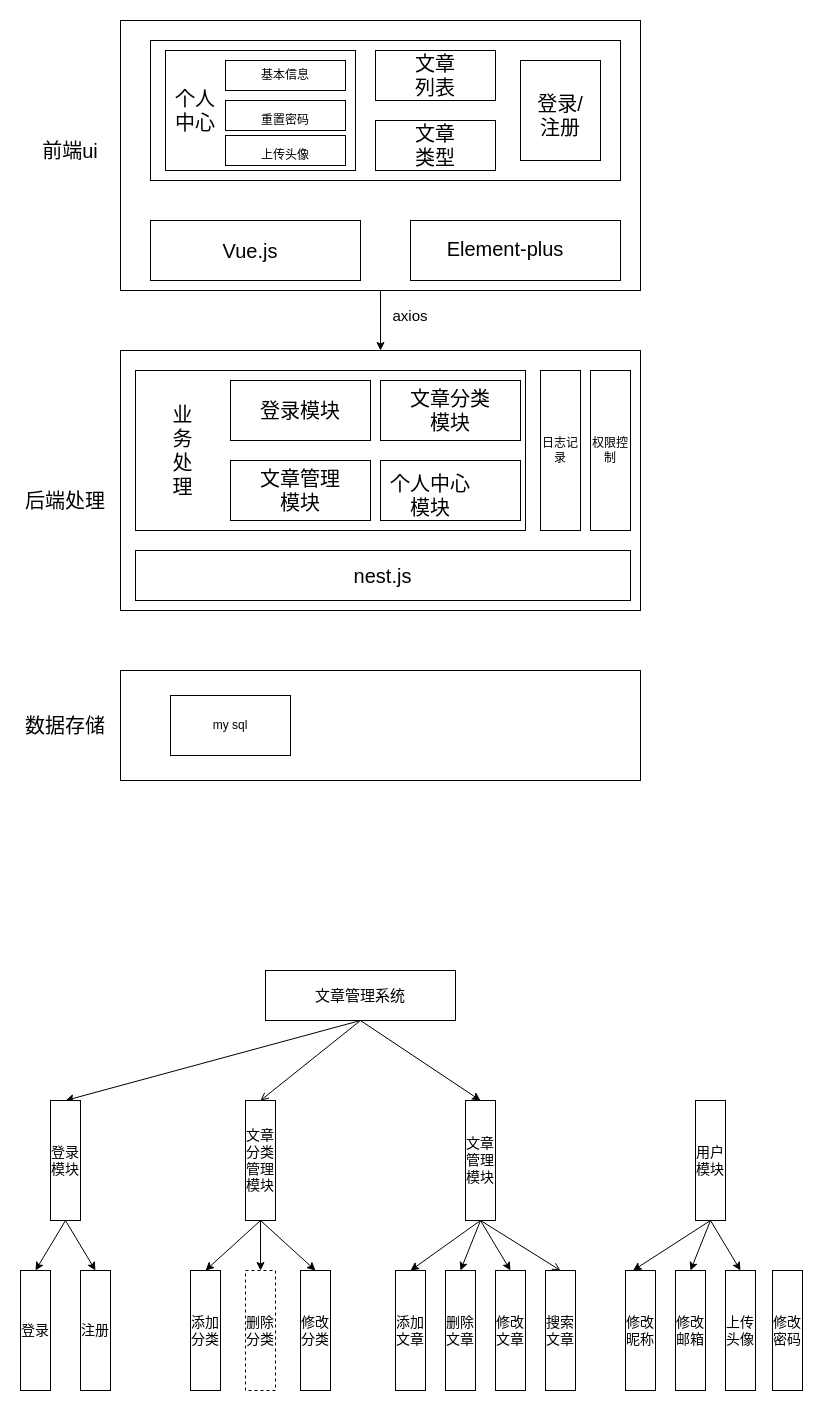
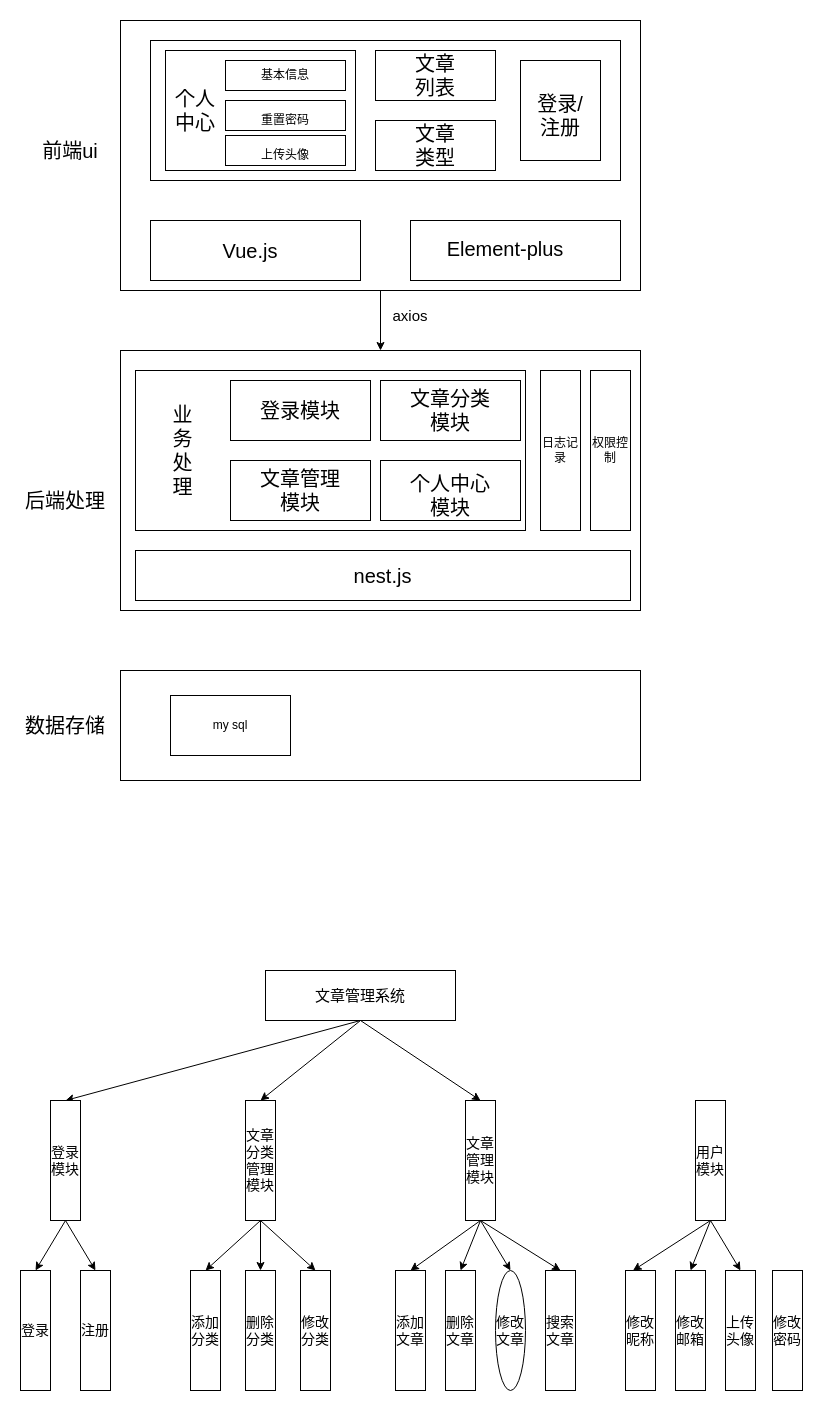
node "个人中心模块": moved (431, 496) -> (451, 496)
edge "文章管理系统" -> "文章分类管理模块": arrowhead open -> classic
edge "文章管理模块" -> "搜索文章": arrowhead open -> classic
node "删除分类": style dashed -> solid
node "修改文章": shape rectangle -> ellipse
